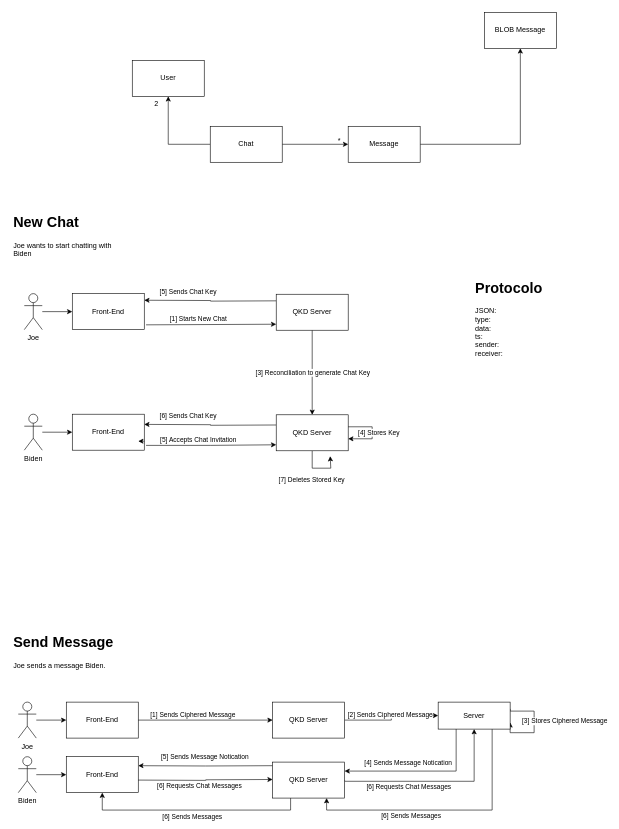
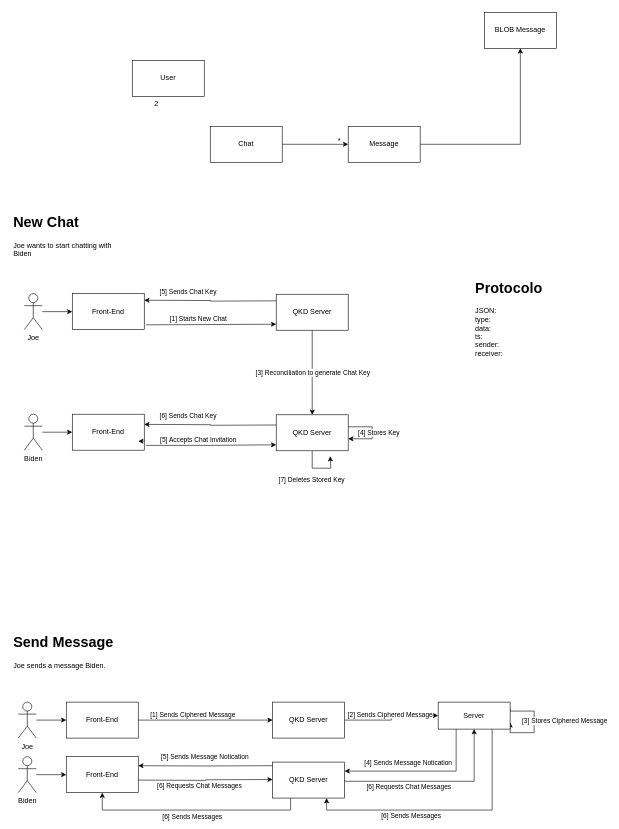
edge "Chat" -> "User": removed
